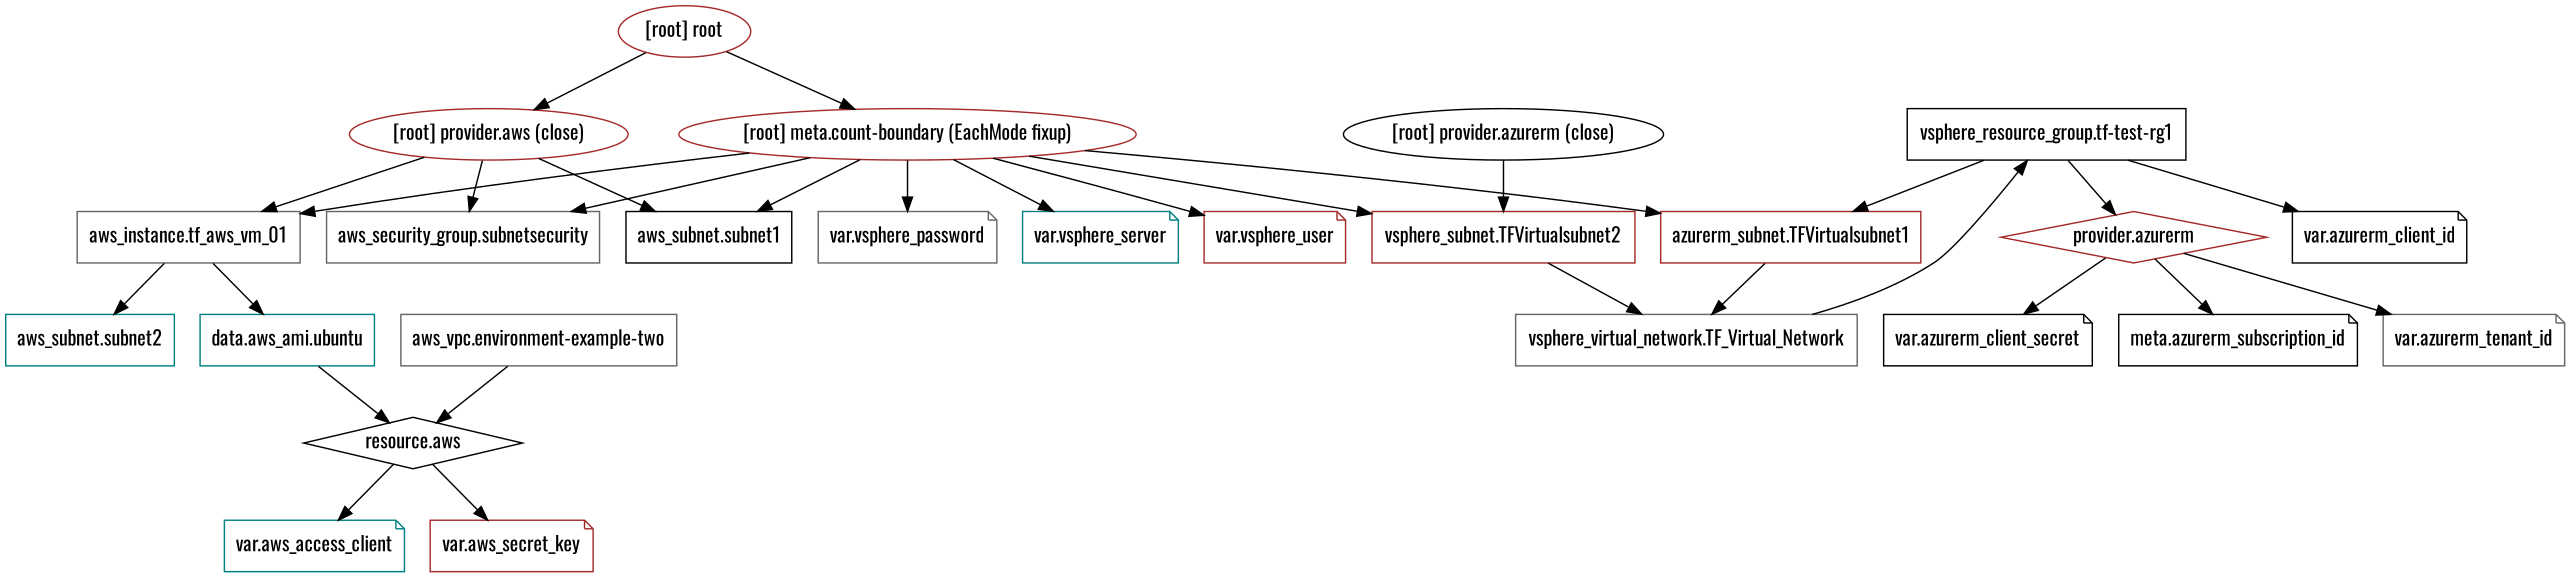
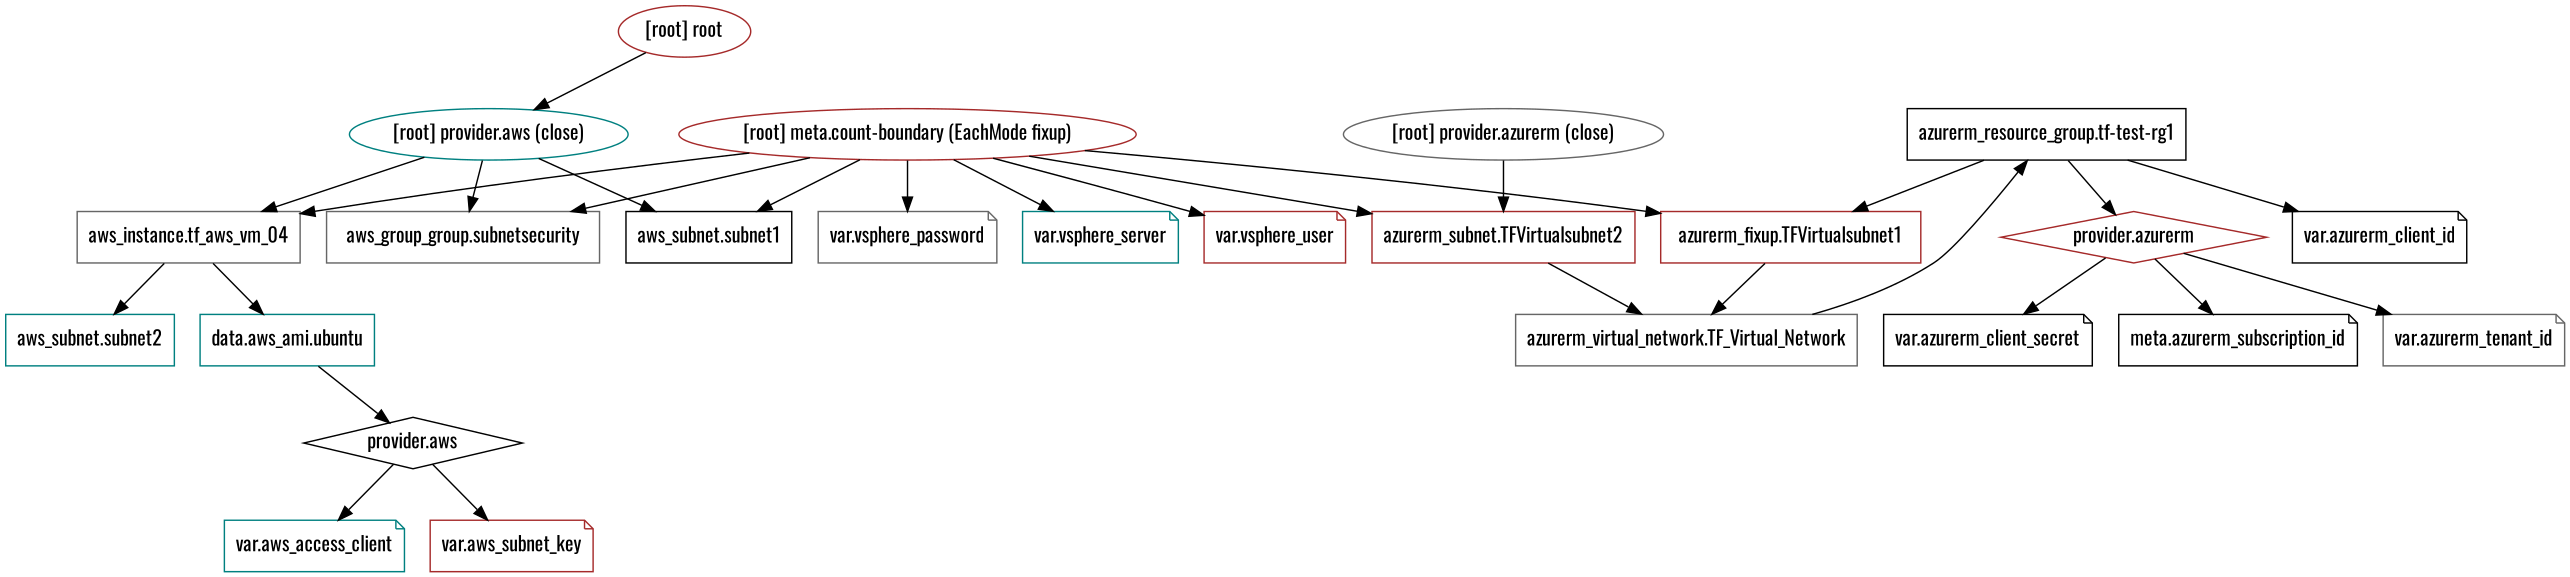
edge "[root] root" -> "[root] meta.count-boundary (EachMode fixup)": removed
node "[root] provider.aws (close)": color brown -> teal
node "[root] provider.azurerm (close)": color black -> gray40
node "vsphere_resource_group.tf-test-rg1": label "vsphere_resource_group.tf-test-rg1" -> "azurerm_resource_group.tf-test-rg1"
node "aws_instance.tf_aws_vm_01": label "aws_instance.tf_aws_vm_01" -> "aws_instance.tf_aws_vm_04"
node "aws_security_group.subnetsecurity": label "aws_security_group.subnetsecurity" -> "aws_group_group.subnetsecurity"
node "vsphere_subnet.TFVirtualsubnet2": label "vsphere_subnet.TFVirtualsubnet2" -> "azurerm_subnet.TFVirtualsubnet2"
node "azurerm_subnet.TFVirtualsubnet1": label "azurerm_subnet.TFVirtualsubnet1" -> "azurerm_fixup.TFVirtualsubnet1"
node "aws_vpc.environment-example-two": removed
node "vsphere_virtual_network.TF_Virtual_Network": label "vsphere_virtual_network.TF_Virtual_Network" -> "azurerm_virtual_network.TF_Virtual_Network"
node "resource.aws": label "resource.aws" -> "provider.aws"
node "var.aws_secret_key": label "var.aws_secret_key" -> "var.aws_subnet_key"
